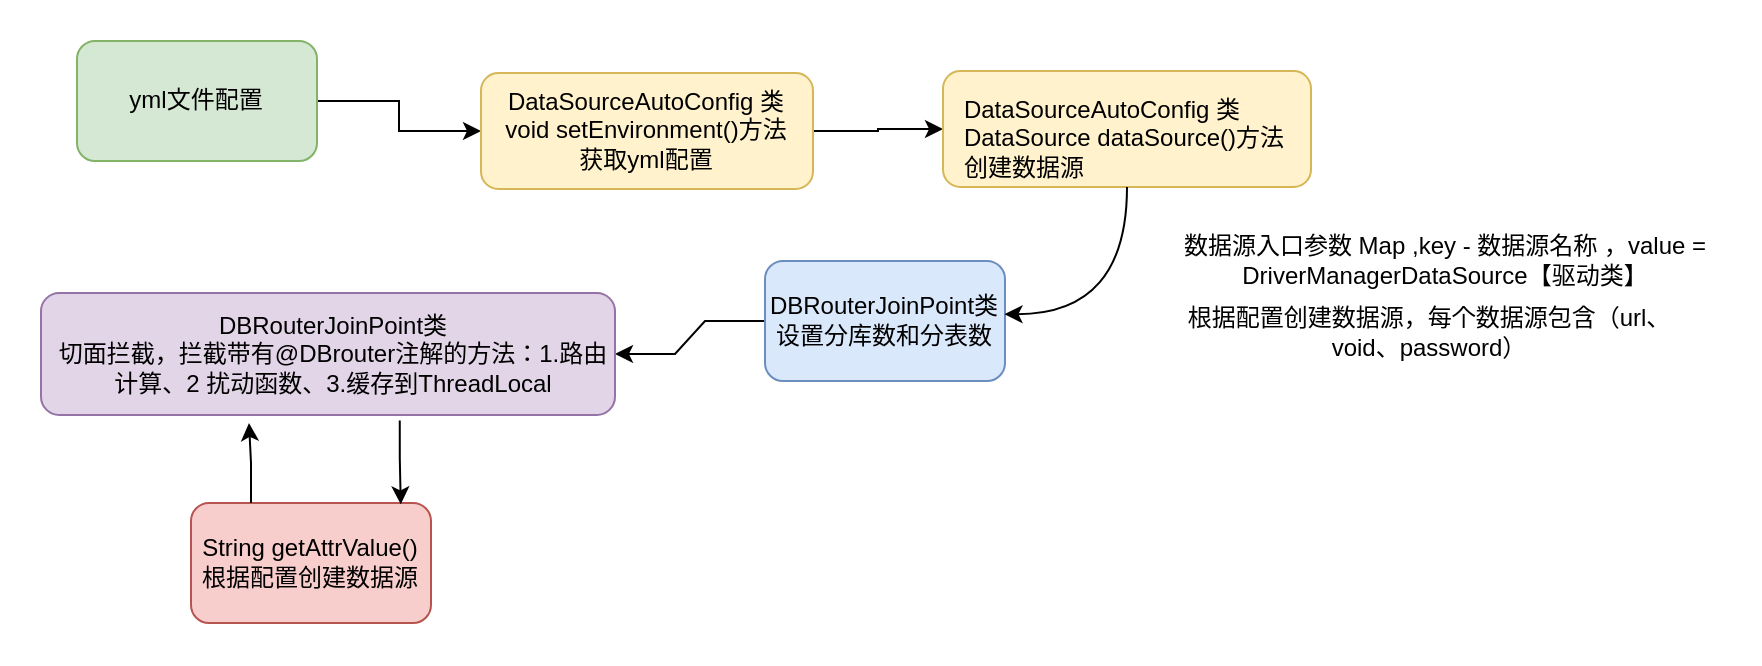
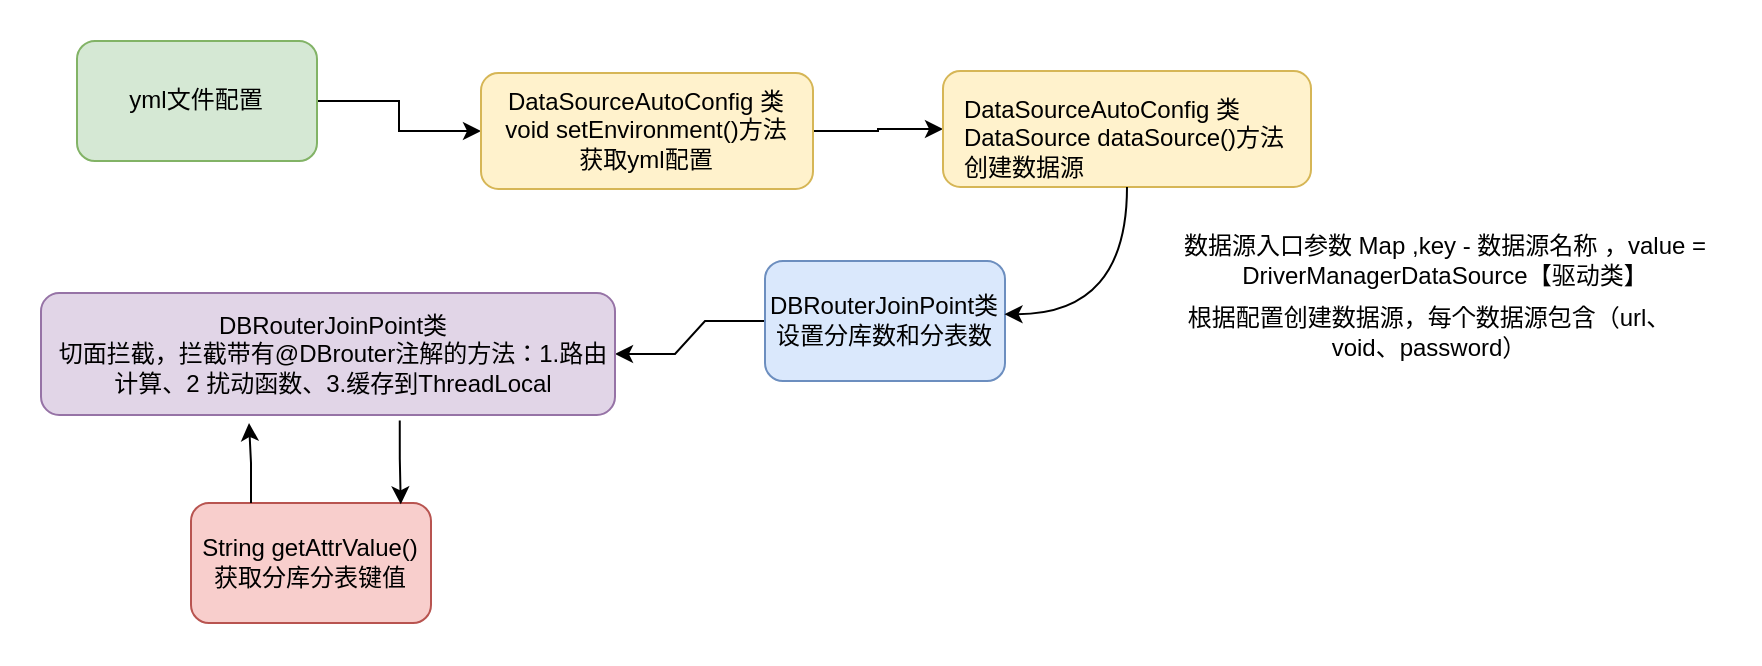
node "String getAttrValue() 根据配置创建数据源": label "String getAttrValue() 根据配置创建数据源" -> "String getAttrValue() 获取分库分表键值"
